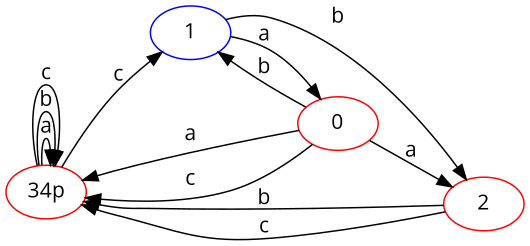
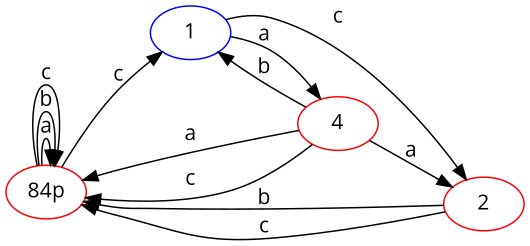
edge "1" -> "2": label "b" -> "c"
node "0": label "0" -> "4"
node "34p": label "34p" -> "84p"
